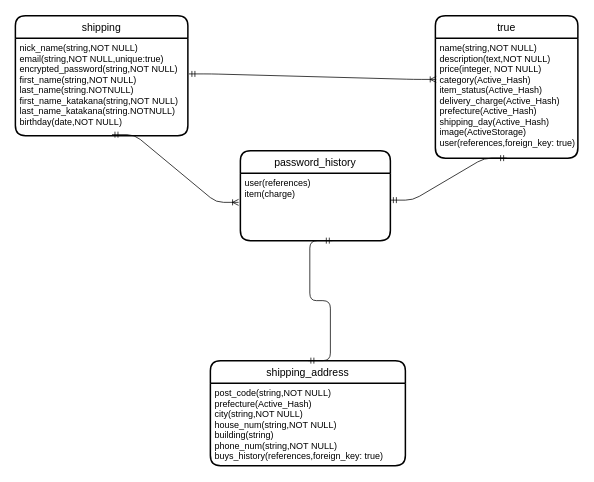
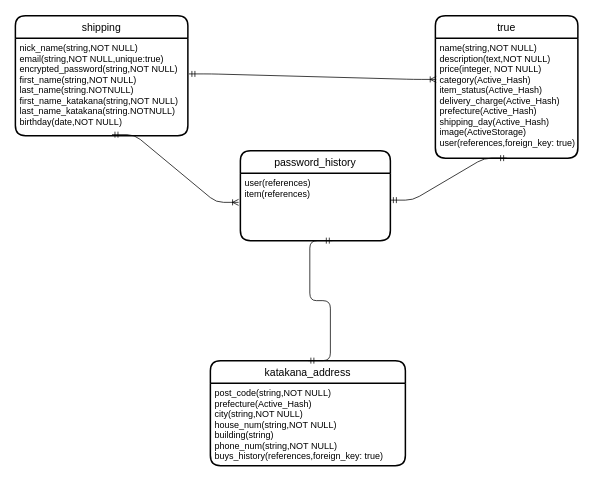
node "user(references) item(charge)": label "user(references) item(charge)" -> "user(references) item(references)"
node "shipping_address": label "shipping_address" -> "katakana_address"
